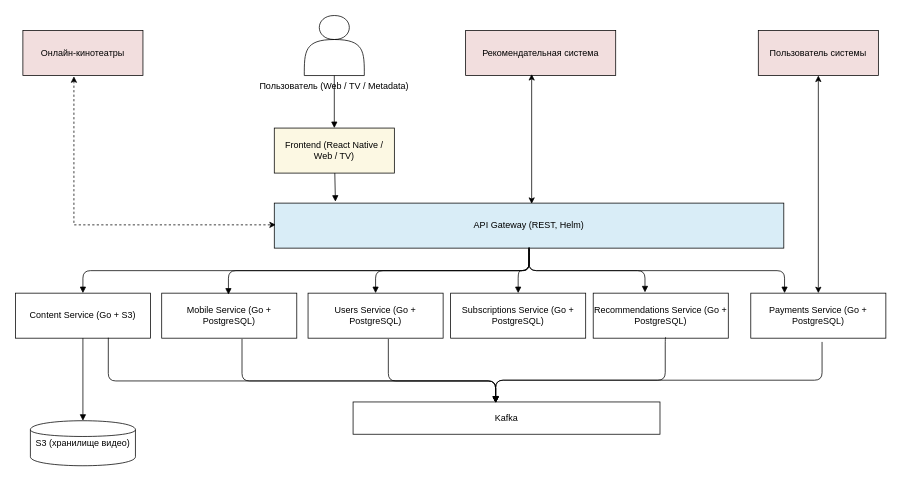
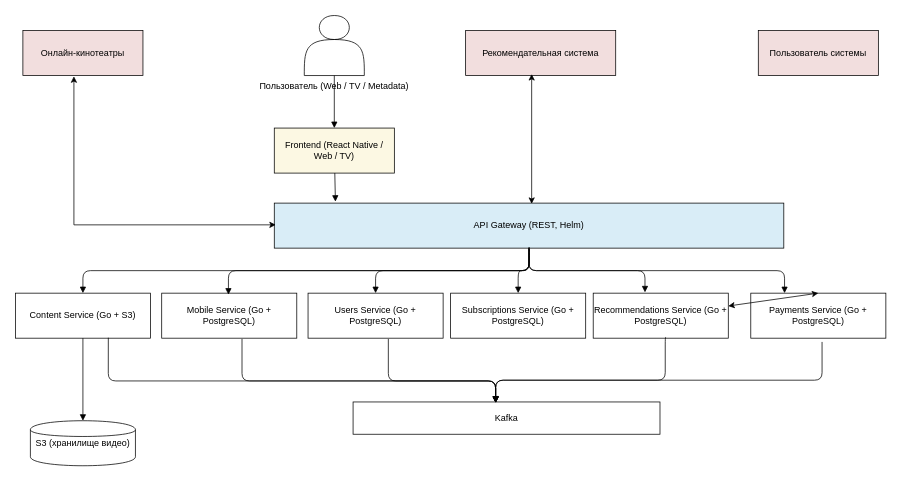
edge "Пользователь системы" -- "Payments Service (Go + PostgreSQL)": now "Recommendations Service (Go + PostgreSQL)" -- "Payments Service (Go + PostgreSQL)"
edge "Онлайн-кинотеатры" -- "API Gateway (REST, Helm)": style dashed -> solid
